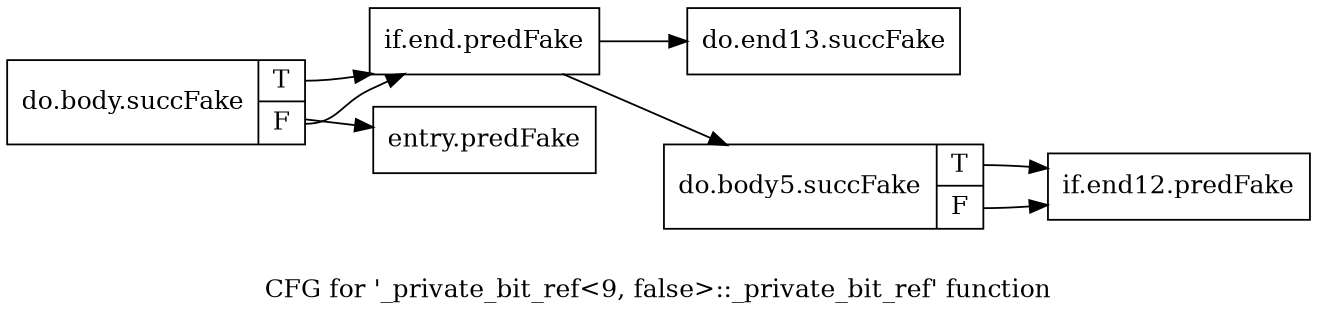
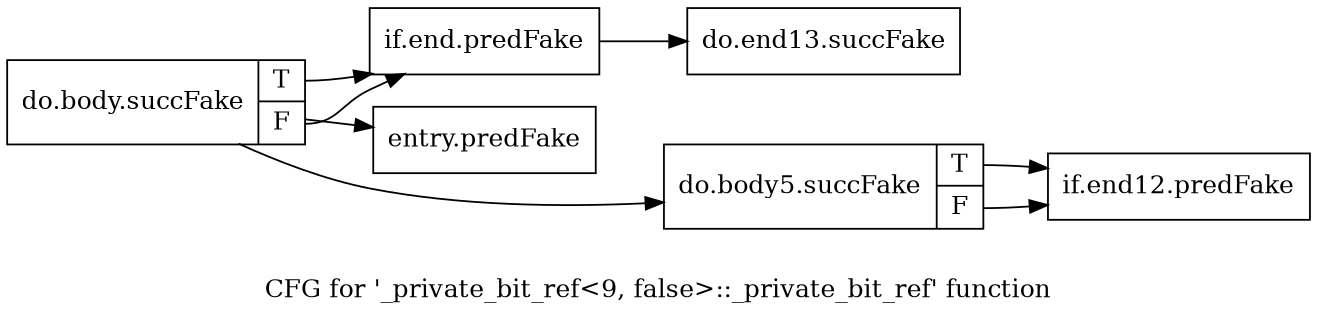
edge "if.end.predFake" -> "do.body5.succFake": now "do.body.succFake" -> "do.body5.succFake"
